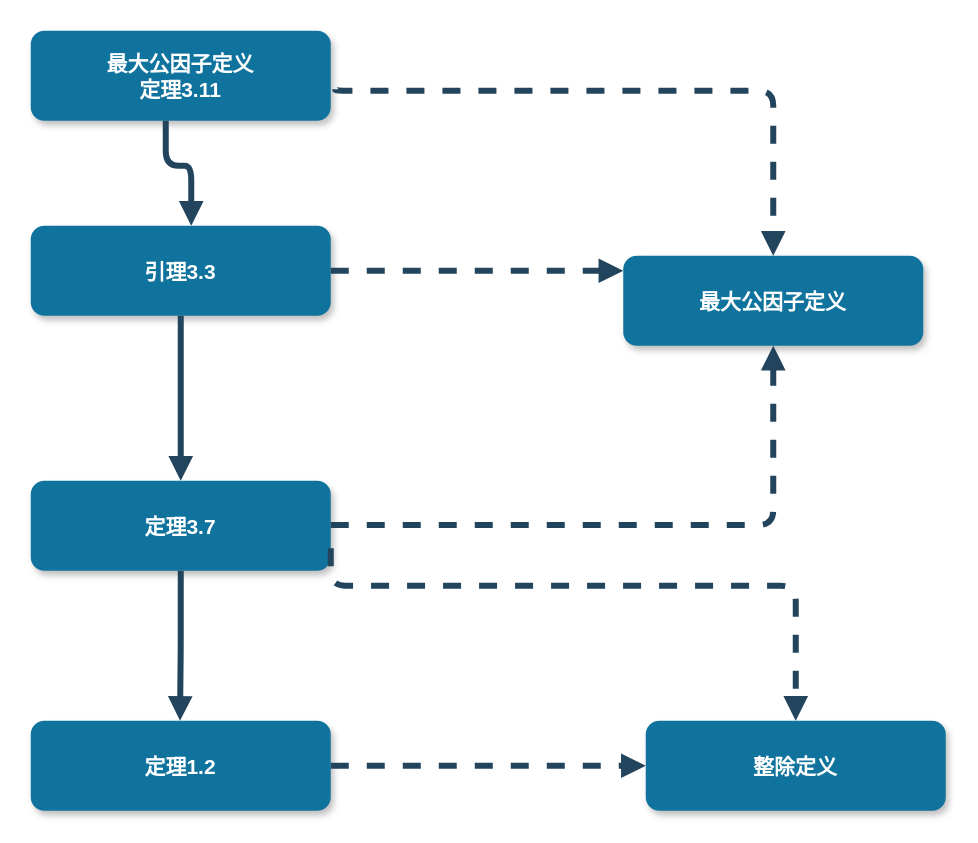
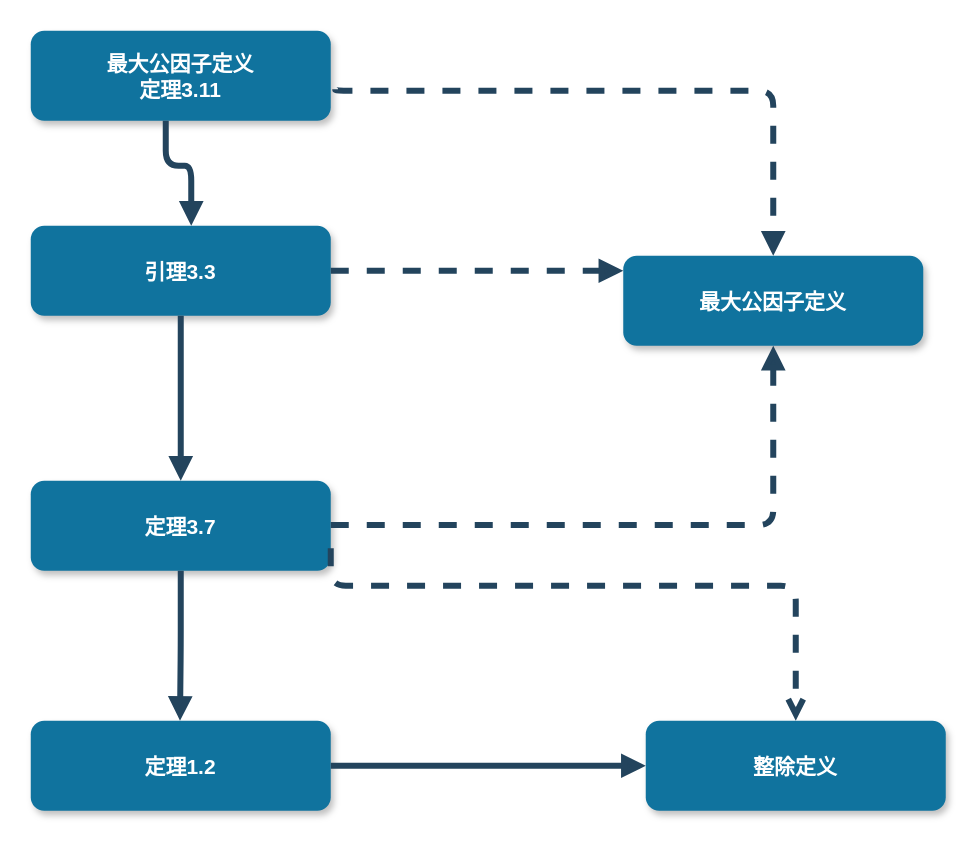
edge "定理3.7" -> "整除定义": arrowhead block -> open
edge "定理1.2" -> "整除定义": style dashed -> solid
